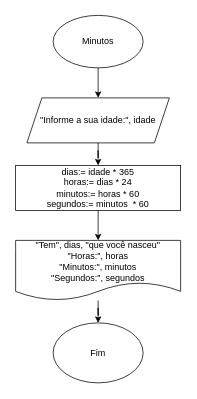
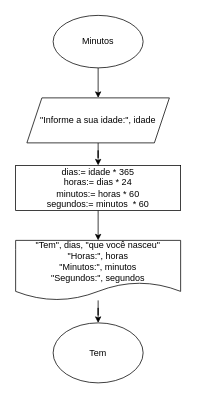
node "Fim": label "Fim" -> "Tem"
